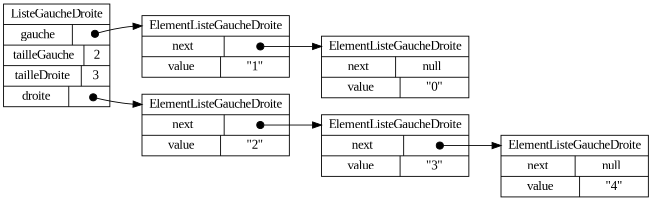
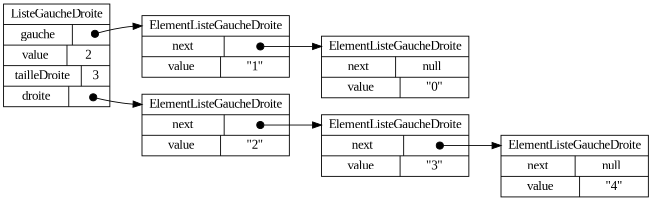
node "ListeGaucheDroite": text "tailleGauche" -> "value"
